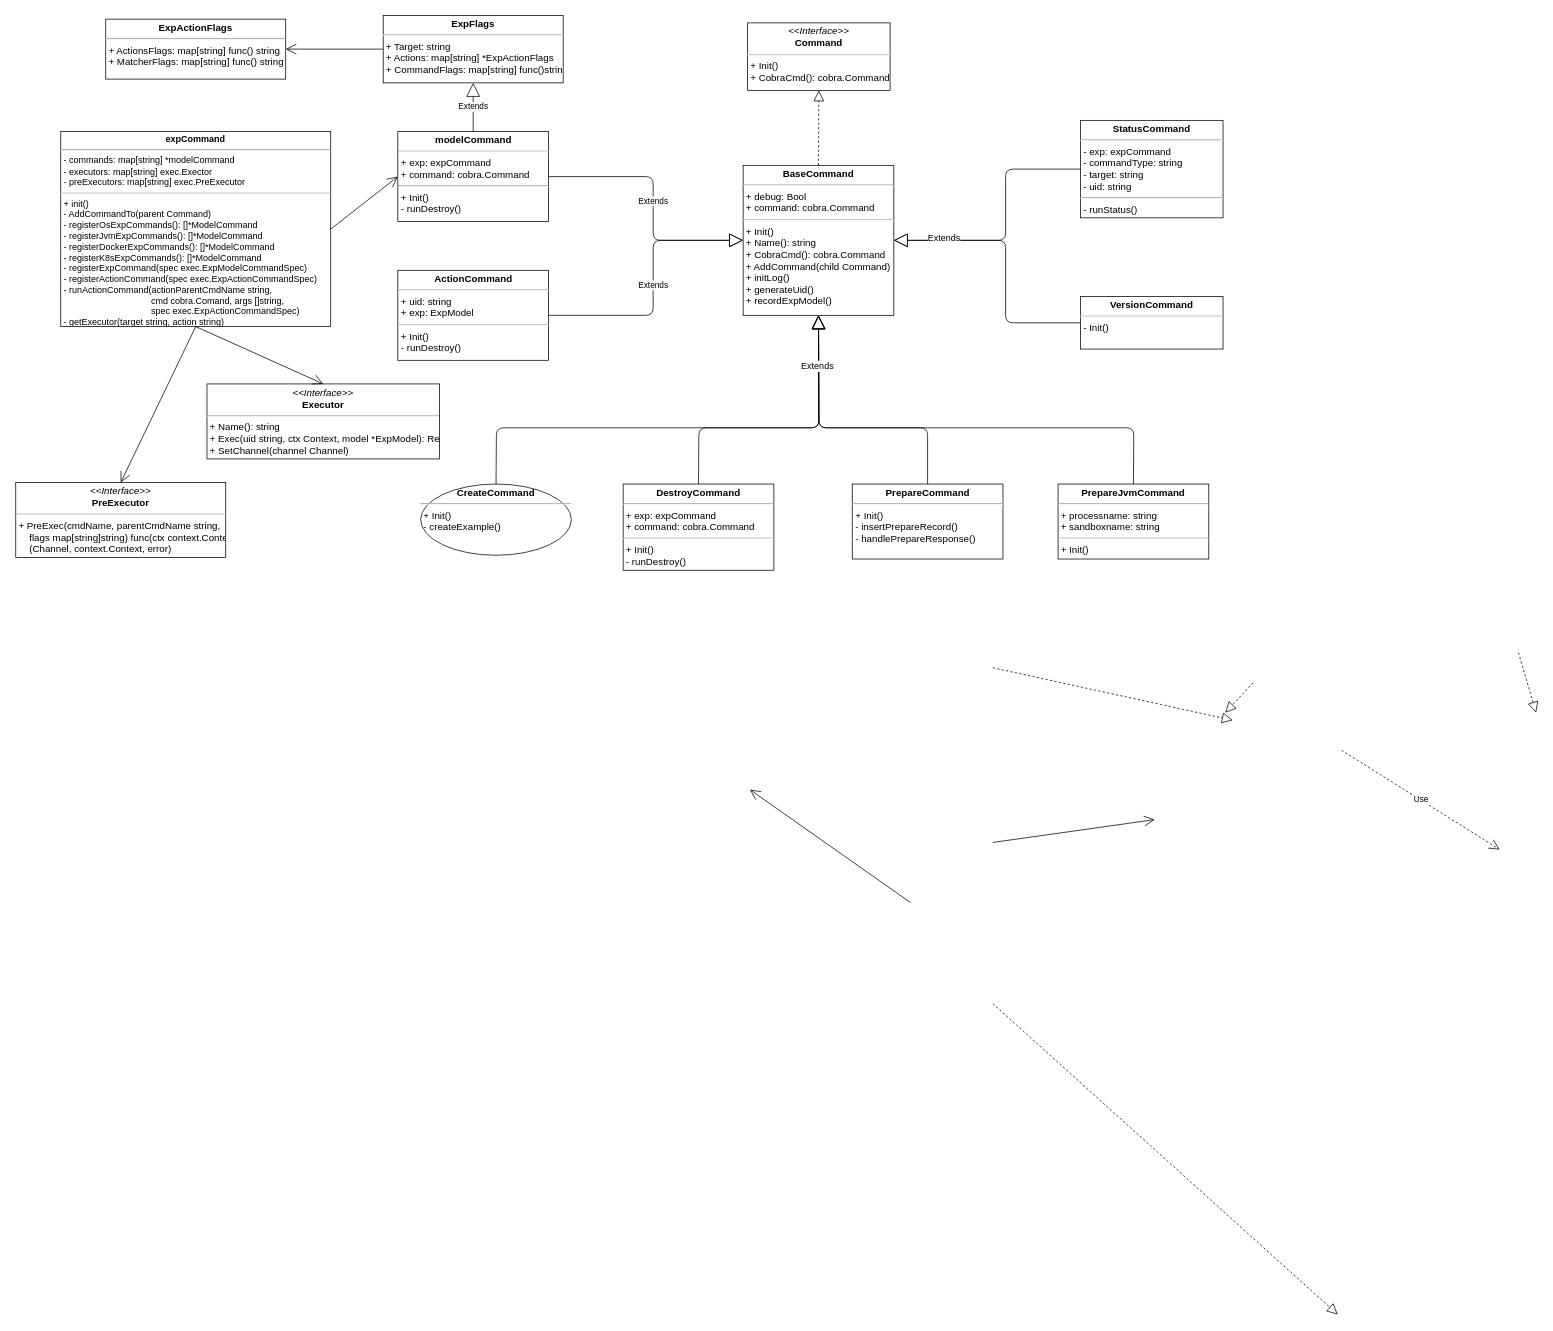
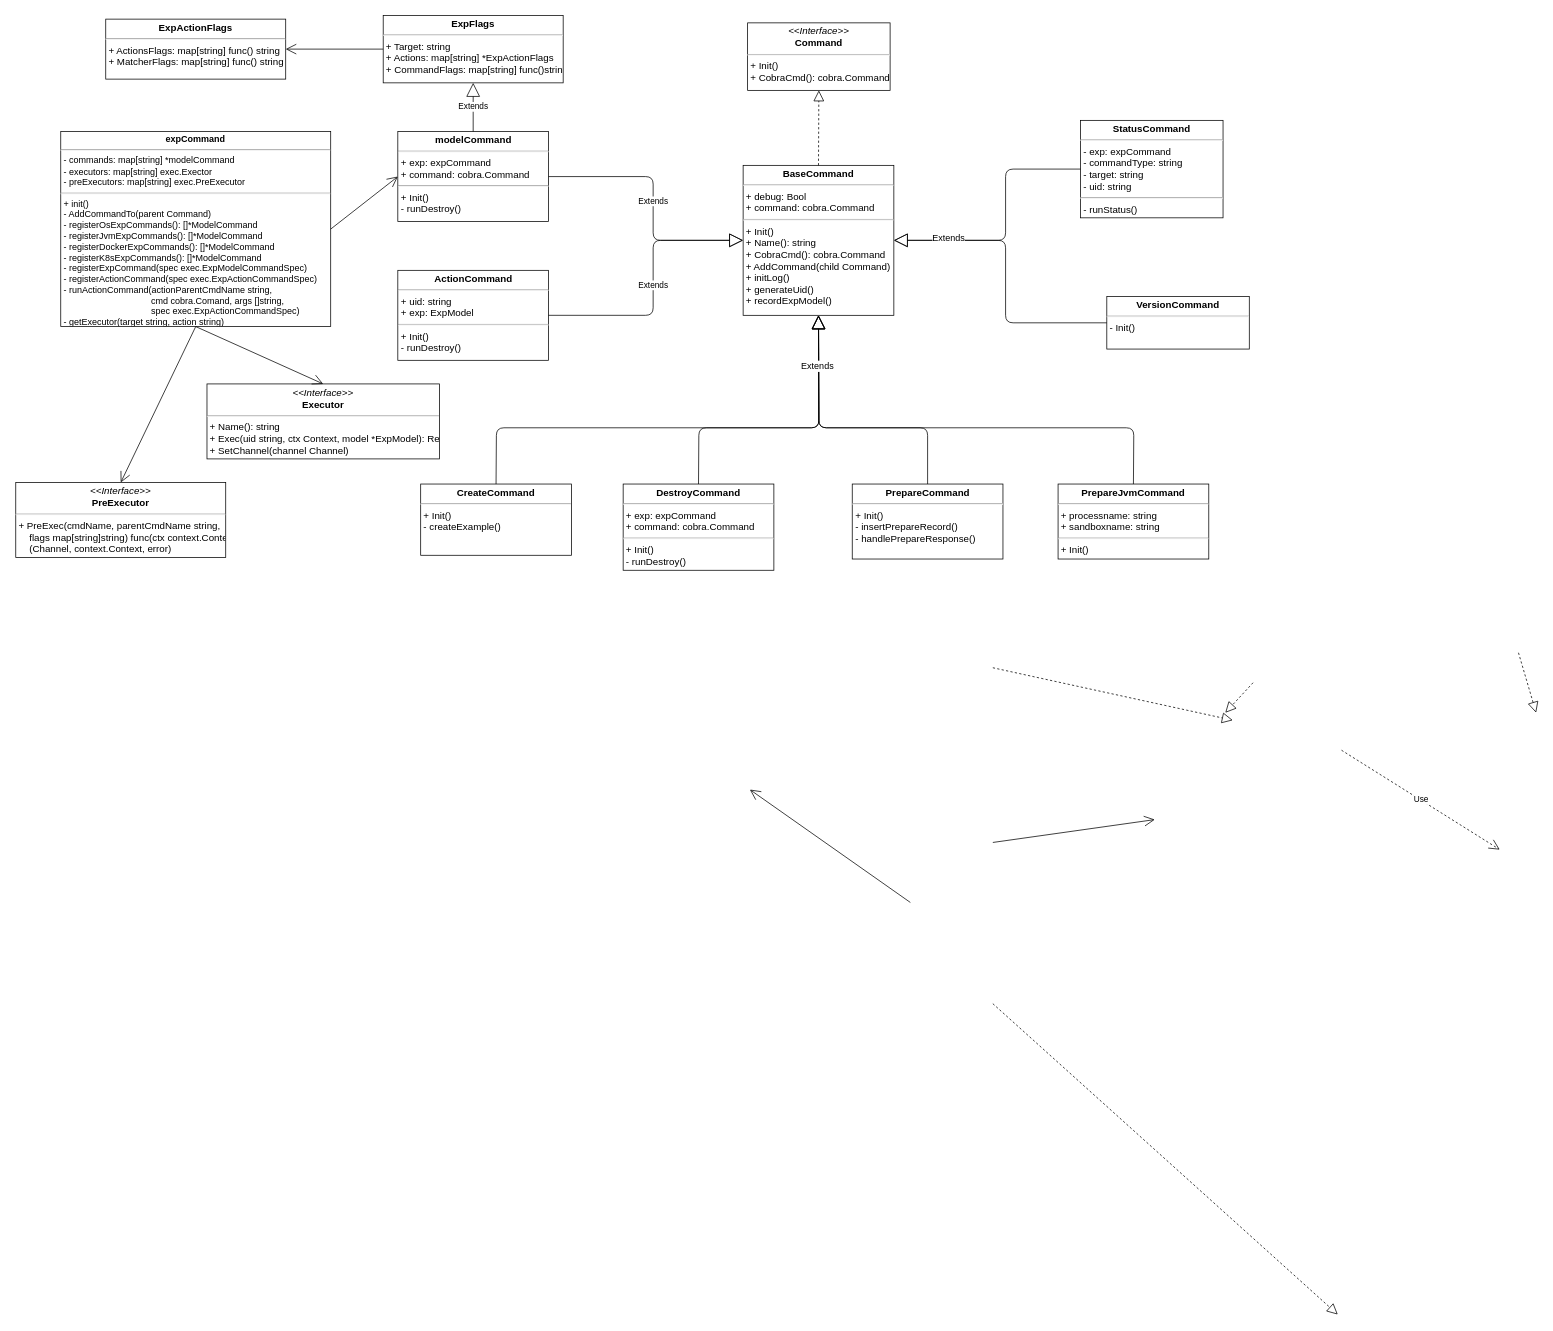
node "VersionCommand - Init()": moved (1152, 323) -> (1178, 323)
node "CreateCommand + Init() - createExample()": shape ellipse -> rectangle
